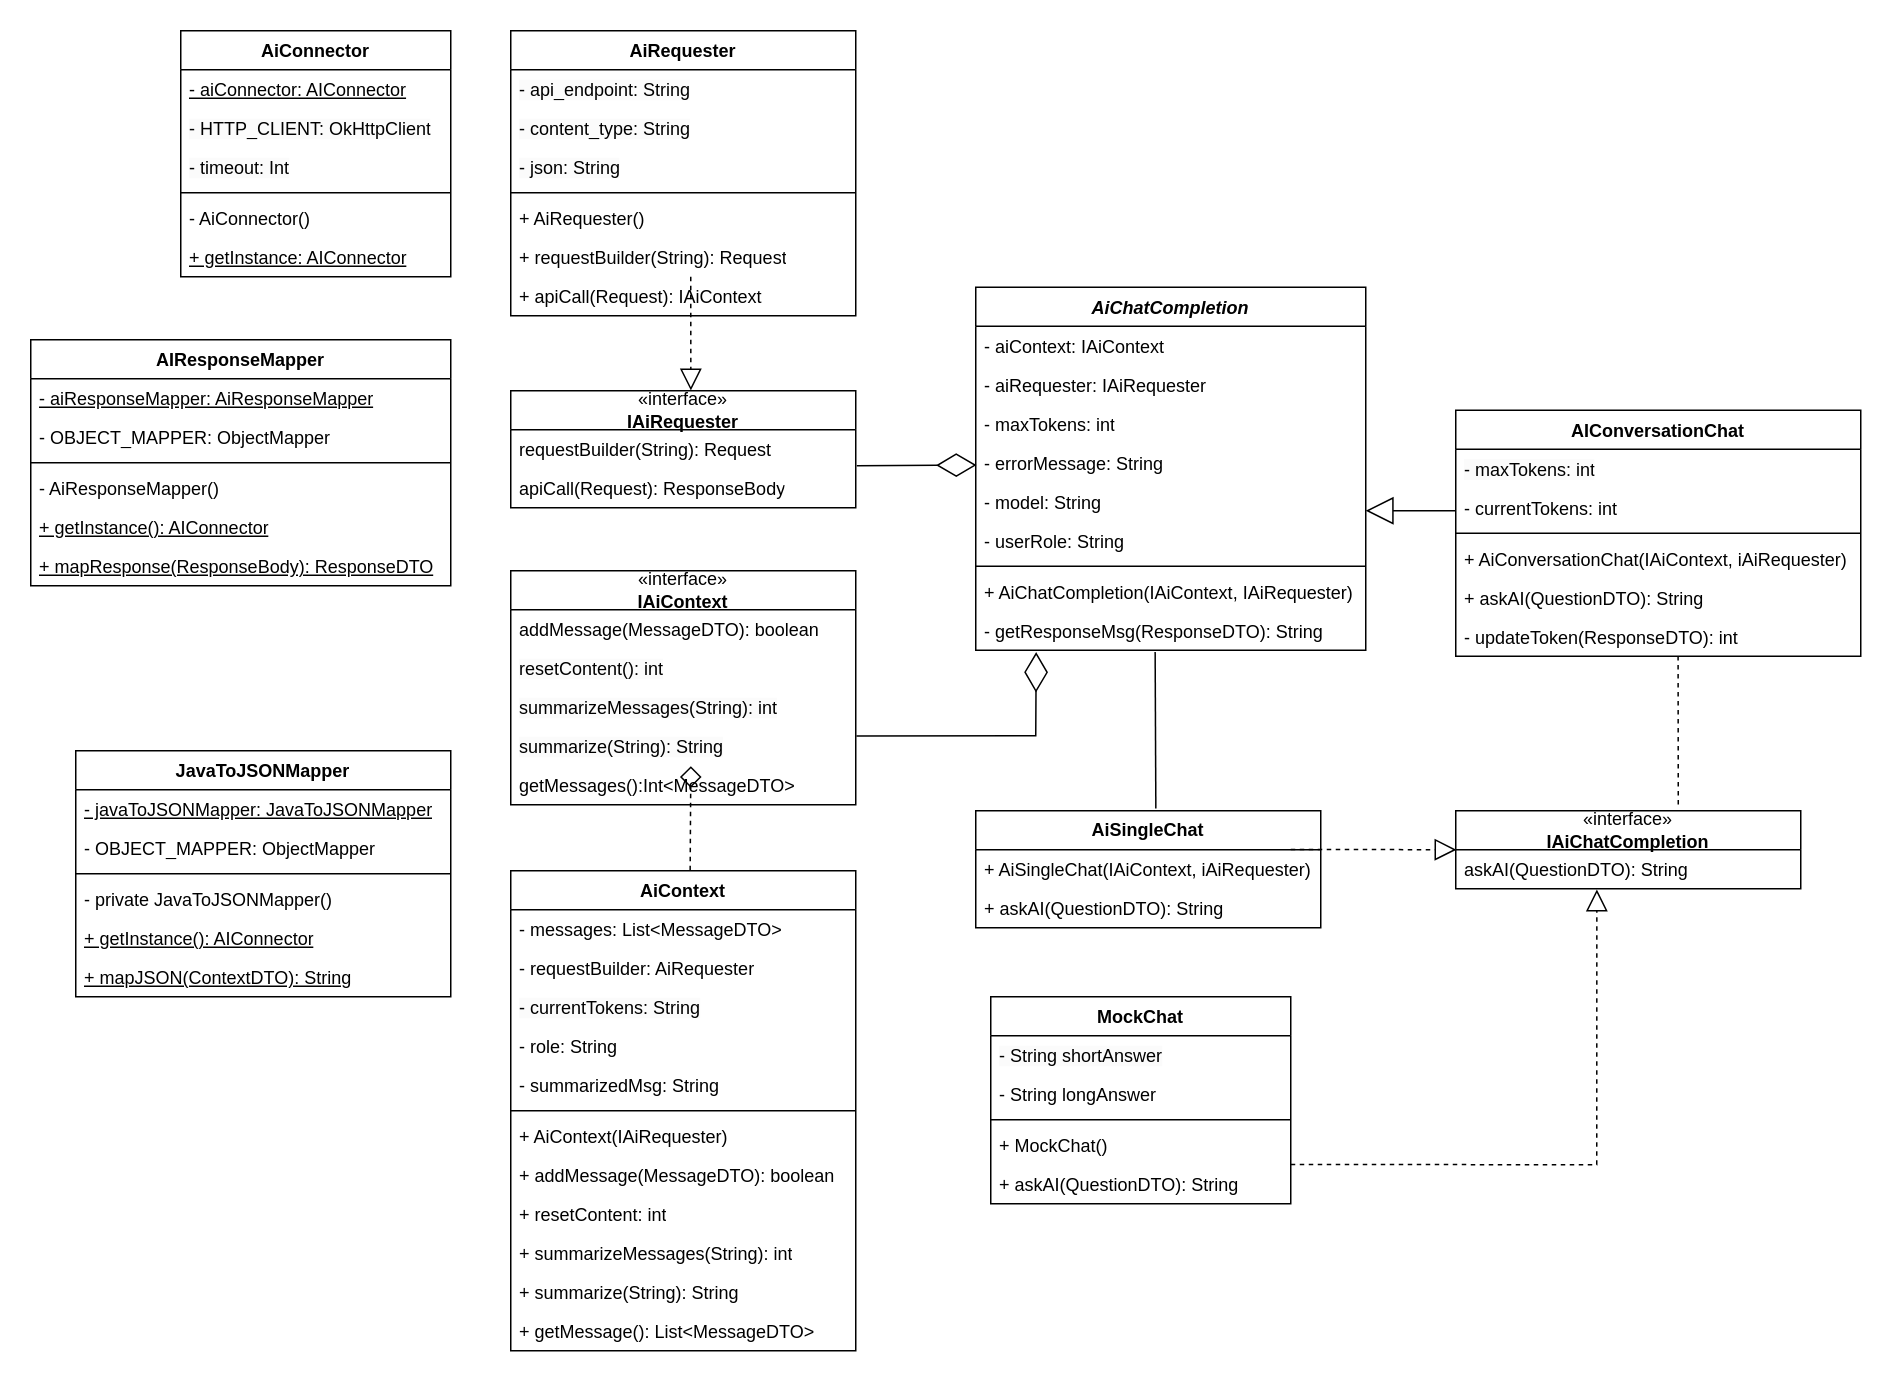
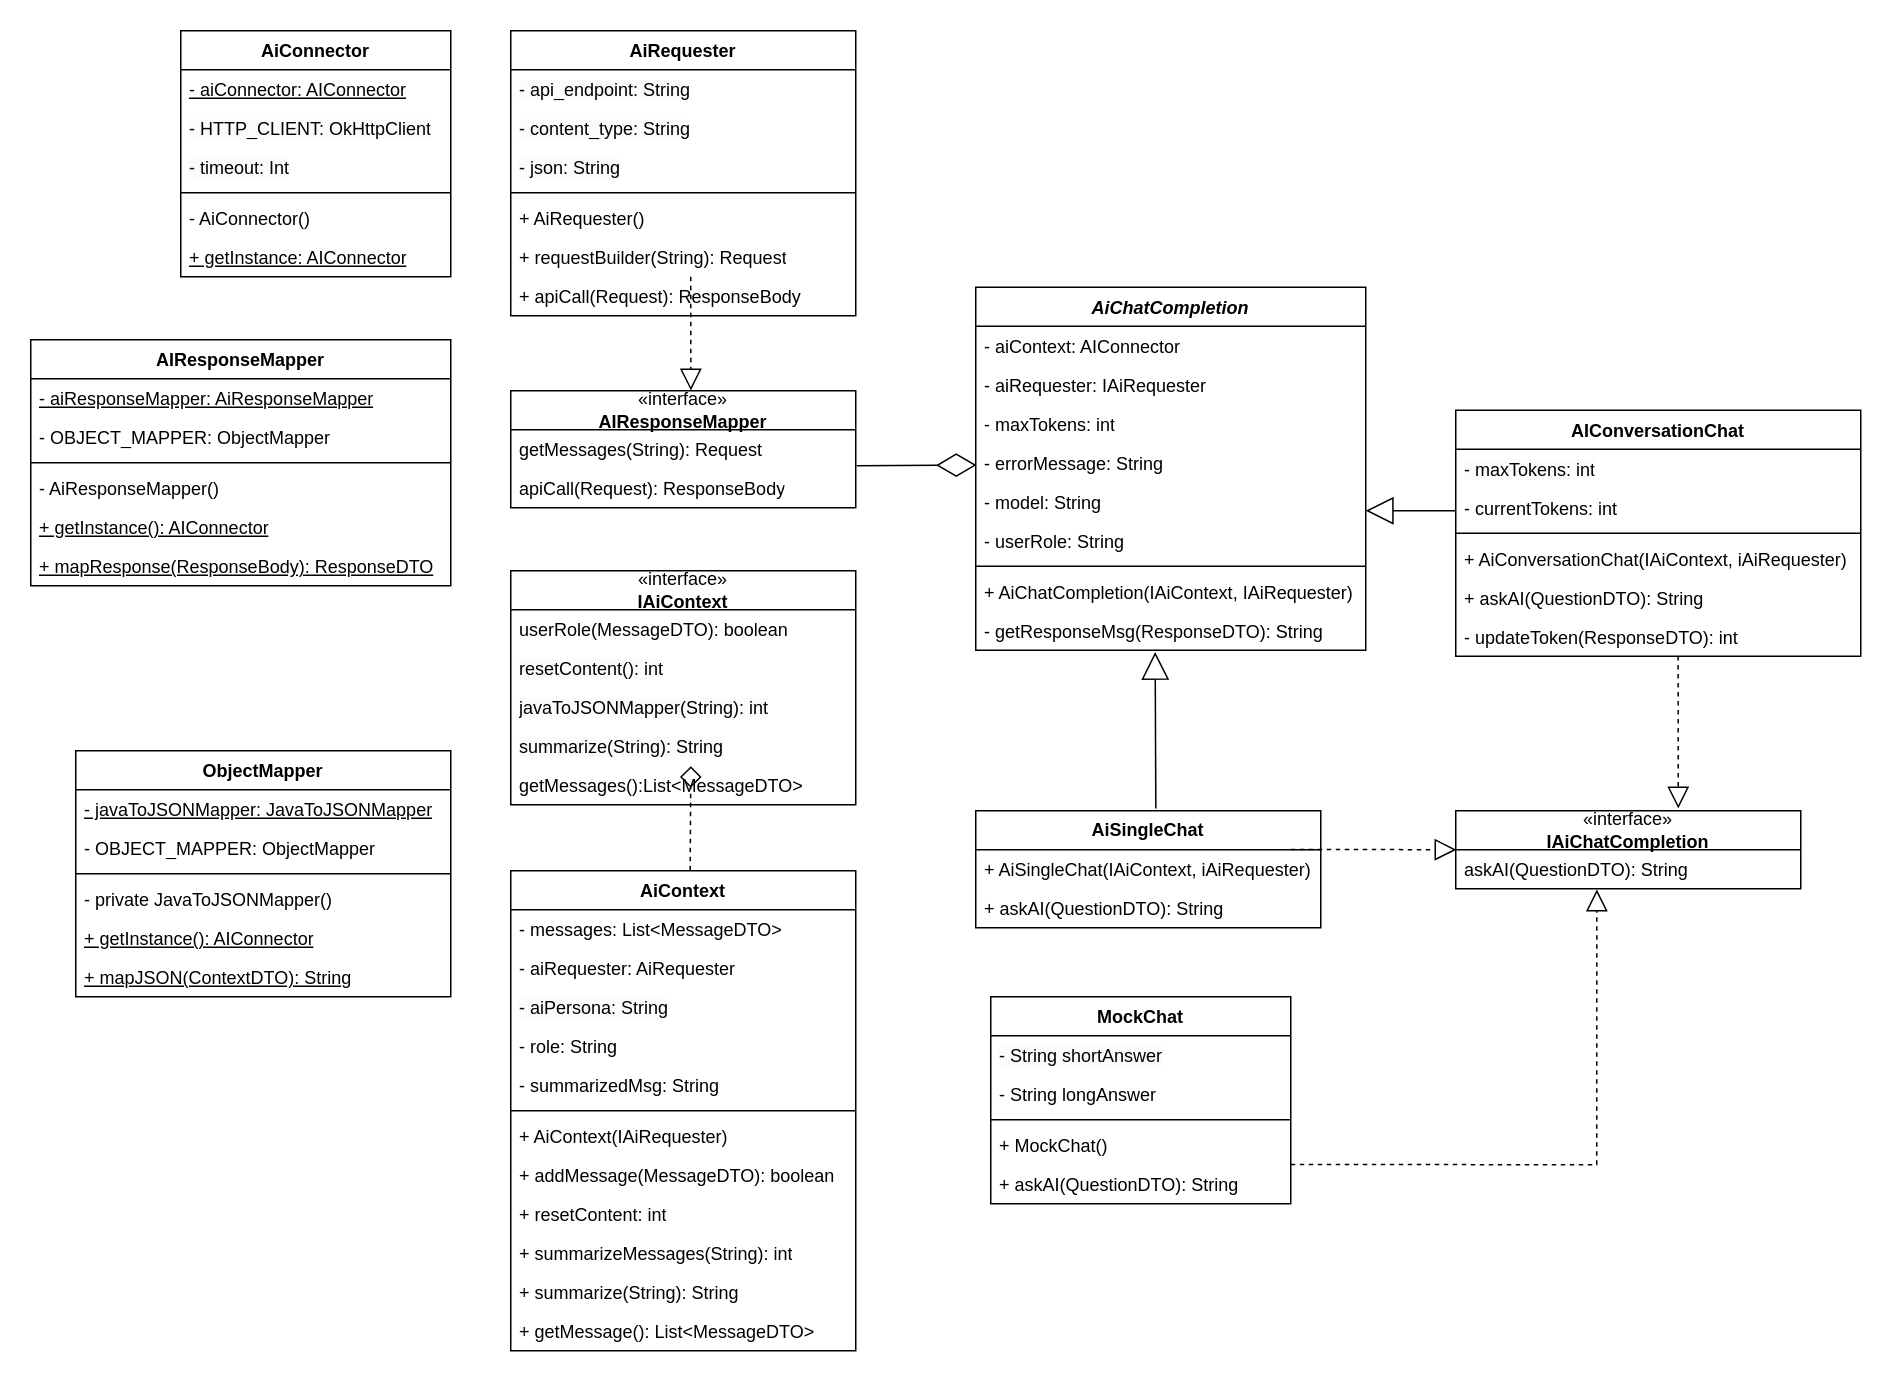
node "+ apiCall(Request): IAiContext": label "+ apiCall(Request): IAiContext" -> "+ apiCall(Request): ResponseBody"
node "- aiContext: IAiContext": label "- aiContext: IAiContext" -> "- aiContext: AIConnector"
node "«interface» IAiRequester": label "«interface» IAiRequester" -> "«interface» AIResponseMapper"
node "requestBuilder(String): Request": label "requestBuilder(String): Request" -> "getMessages(String): Request"
node "addMessage(MessageDTO): boolean": label "addMessage(MessageDTO): boolean" -> "userRole(MessageDTO): boolean"
edge "- getResponseMsg(ResponseDTO): String" -- "AiSingleChat": arrowhead none -> block
node "summarizeMessages(String): int": label "summarizeMessages(String): int" -> "javaToJSONMapper(String): int"
edge "summarize(String): String" -> "- getResponseMsg(ResponseDTO): String": removed
node "JavaToJSONMapper": label "JavaToJSONMapper" -> "ObjectMapper"
node "getMessages():Int<MessageDTO>": label "getMessages():Int<MessageDTO>" -> "getMessages():List<MessageDTO>"
edge "- updateToken(ResponseDTO): int" -- "«interface» IAiChatCompletion": arrowhead none -> block
node "- requestBuilder: AiRequester": label "- requestBuilder: AiRequester" -> "- aiRequester: AiRequester"
node "- currentTokens: String": label "- currentTokens: String" -> "- aiPersona: String"
